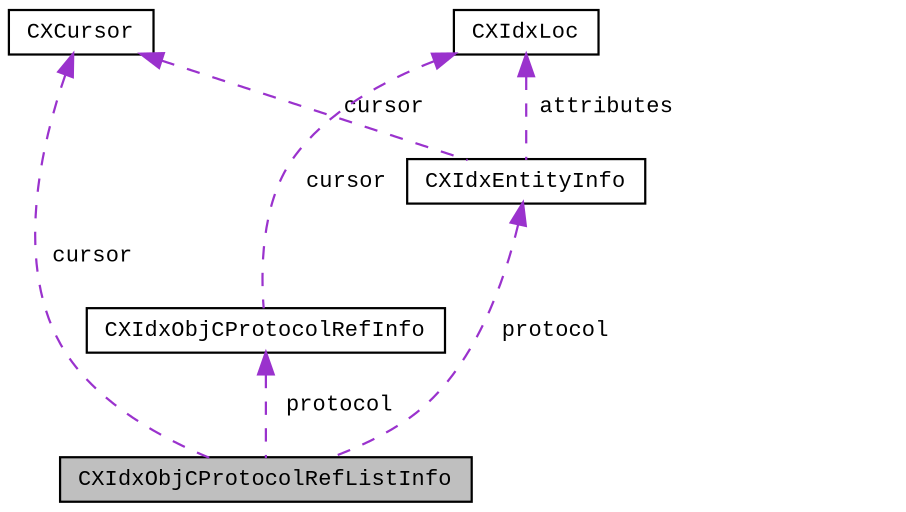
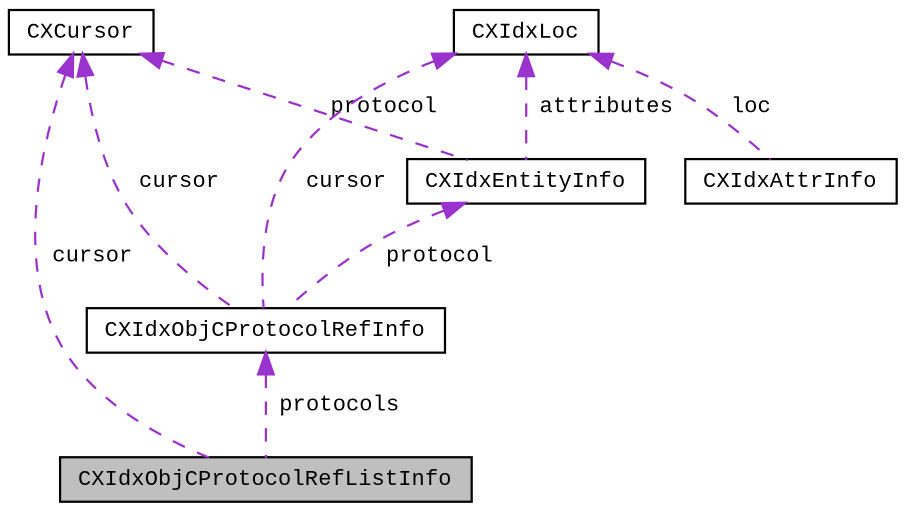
edge "CXIdxEntityInfo" -> "CXCursor": label " cursor" -> " protocol"
node "CXIdxAttrInfo": added
edge "CXIdxObjCProtocolRefInfo" -> "CXCursor": added, label "cursor"
edge "CXIdxObjCProtocolRefListInfo" -> "CXIdxEntityInfo": now "CXIdxObjCProtocolRefInfo" -> "CXIdxEntityInfo"
edge "CXIdxObjCProtocolRefListInfo" -> "CXIdxObjCProtocolRefInfo": label " protocol" -> " protocols"
